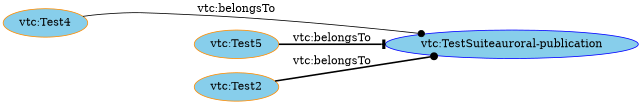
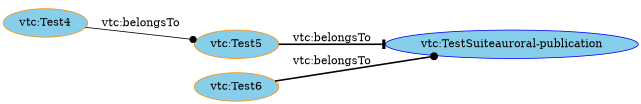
edge "vtc:Test4" -> "vtc:TestSuiteauroral-publication": now "vtc:Test4" -> "vtc:Test5"
node "vtc:Test2": label "vtc:Test2" -> "vtc:Test6"
